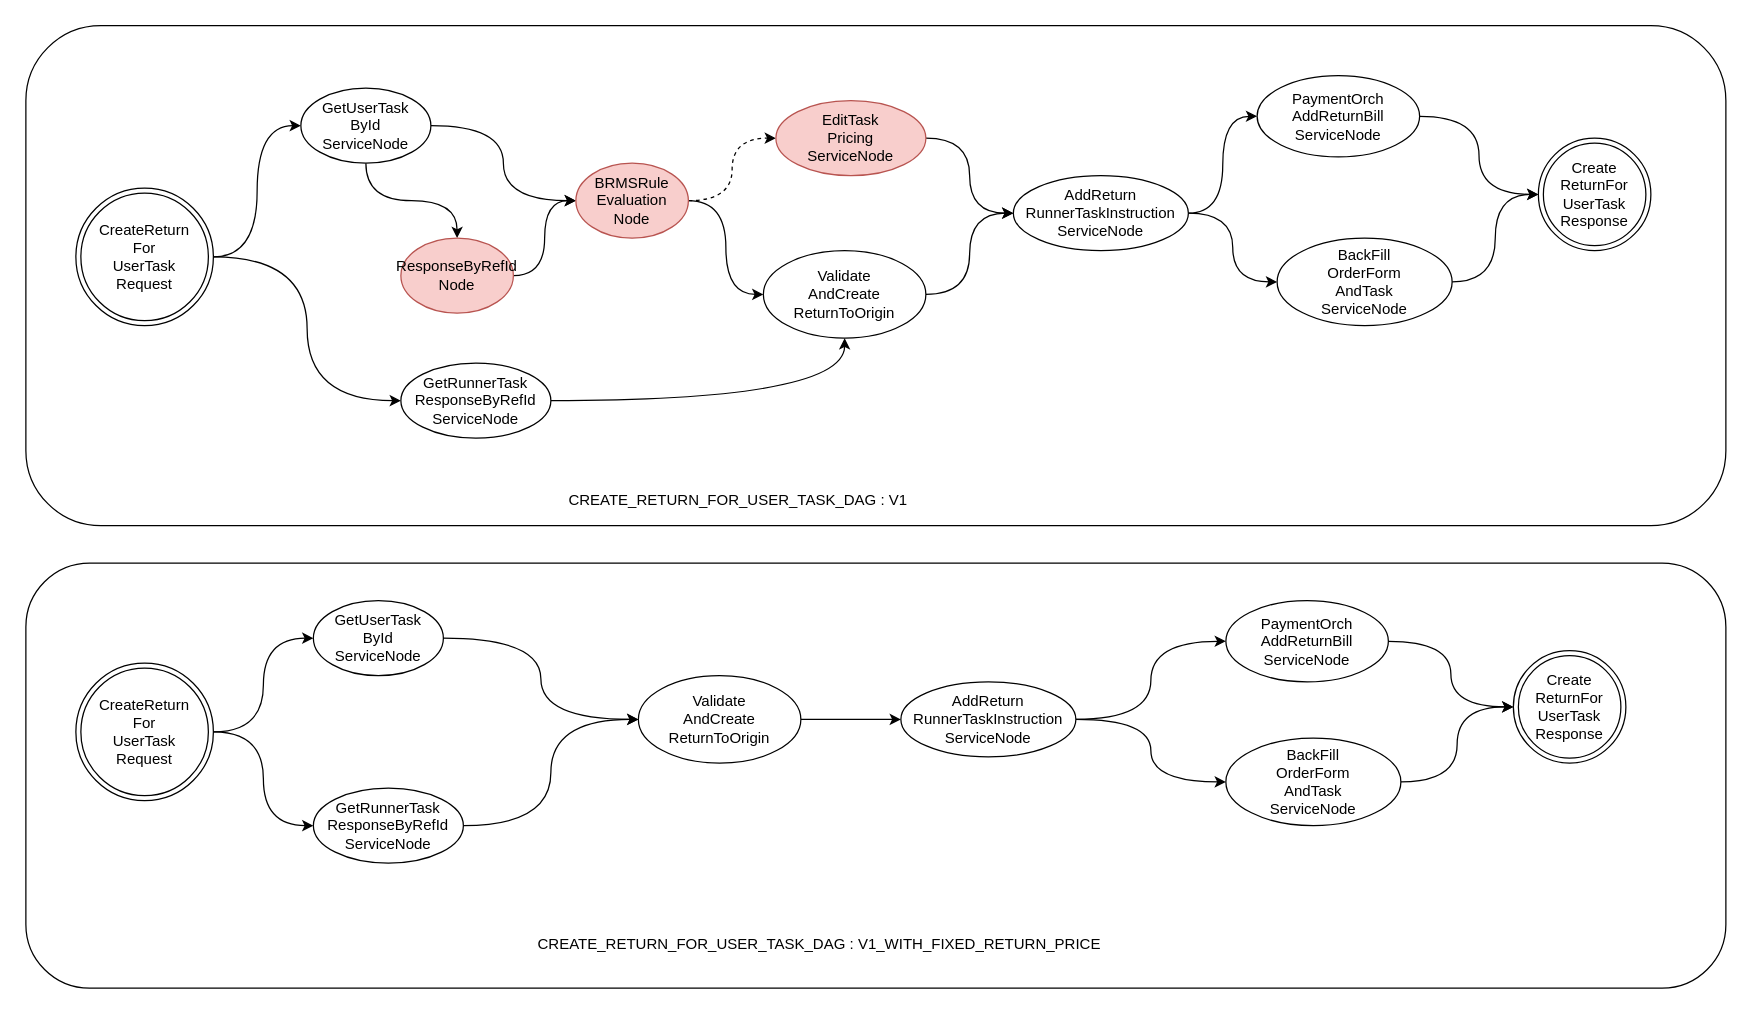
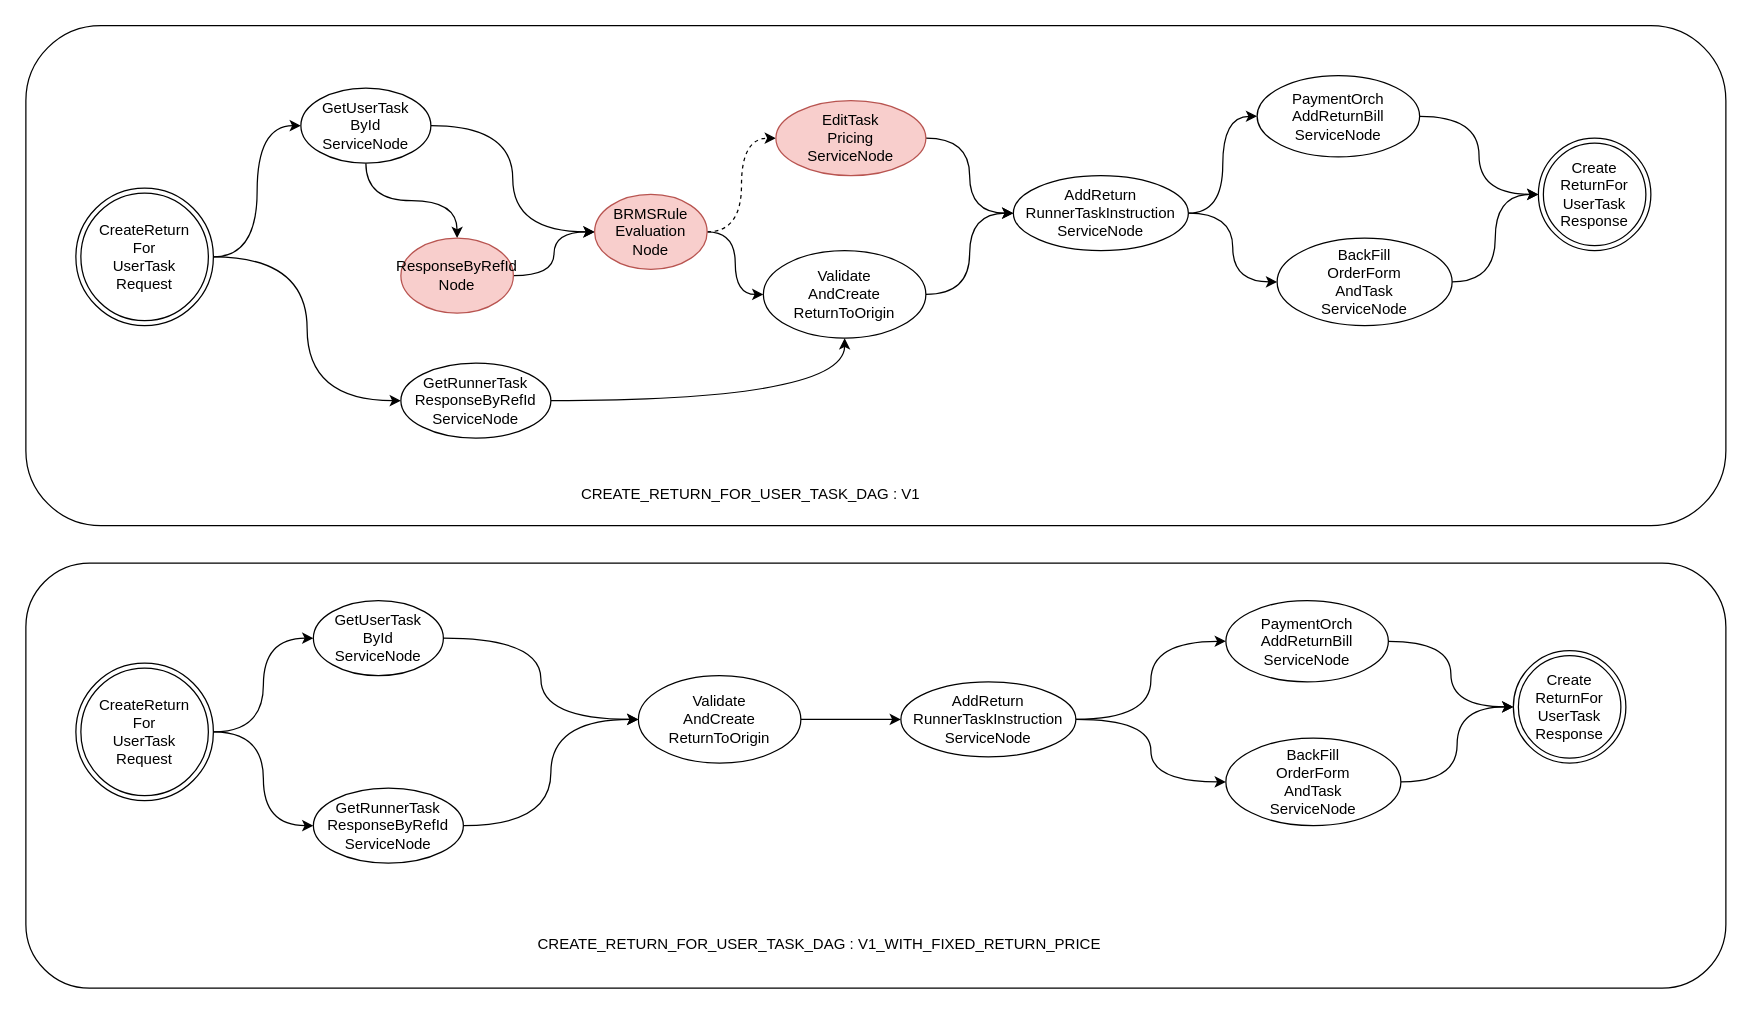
node "BRMSRule Evaluation Node": moved (632, 201) -> (651, 232)
node "CREATE_RETURN_FOR_USER_TASK_DAG : V1": moved (738, 501) -> (751, 494)
